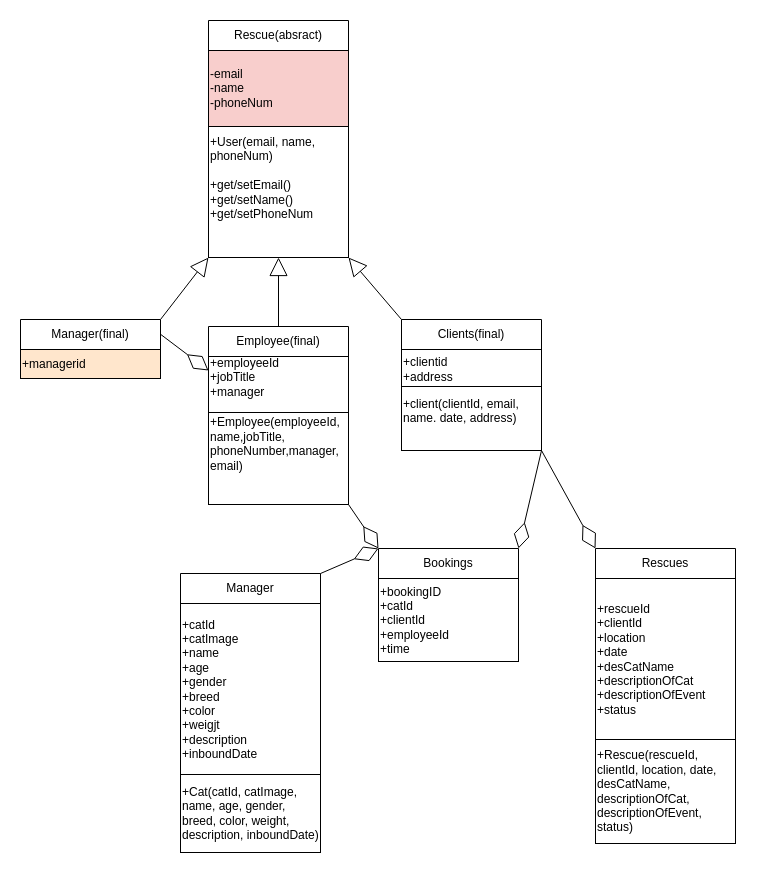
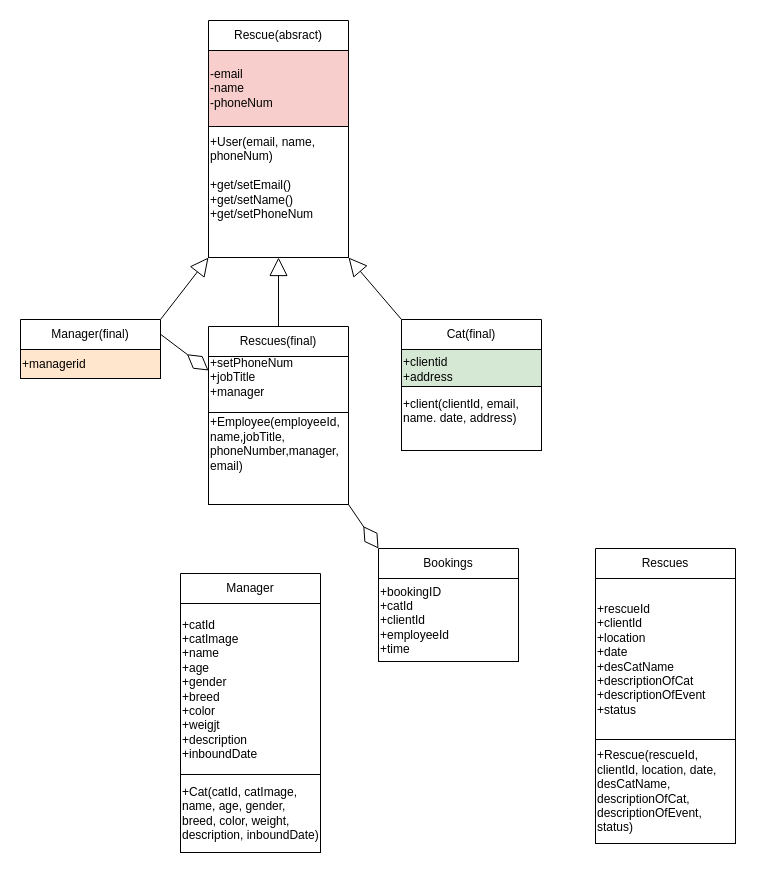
node "Clients(final)": label "Clients(final)" -> "Cat(final)"
node "Employee(final)": label "Employee(final)" -> "Rescues(final)"
node "+clientid +address": fillcolor #ffffff -> #d5e8d4
node "+employeeId +jobTitle +manager": label "+employeeId +jobTitle +manager" -> "+setPhoneNum +jobTitle +manager"
edge "+client(clientId, email, name. date, address)" -> "Bookings": removed
edge "+client(clientId, email, name. date, address)" -> "Rescues": removed
edge "Manager" -> "Bookings": removed
